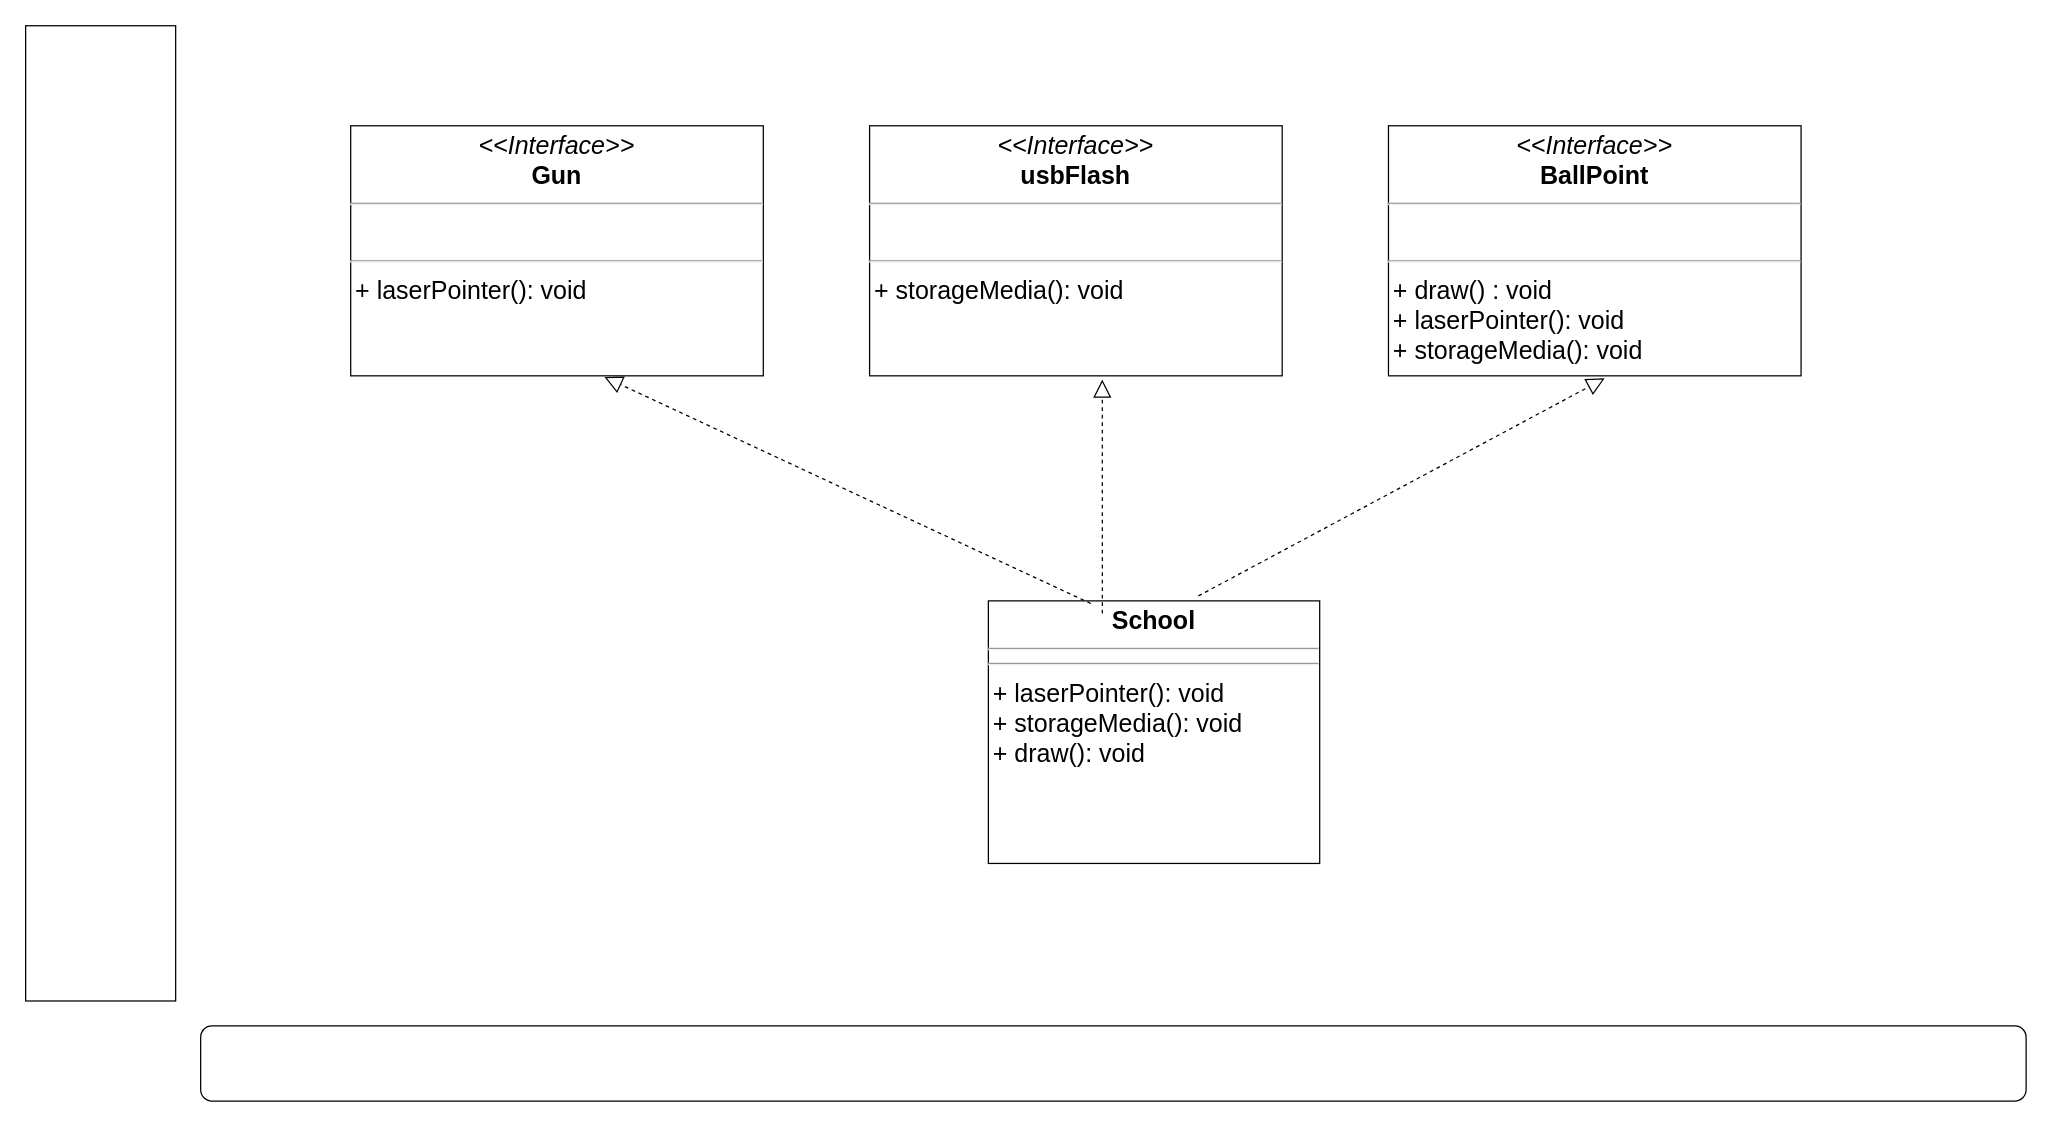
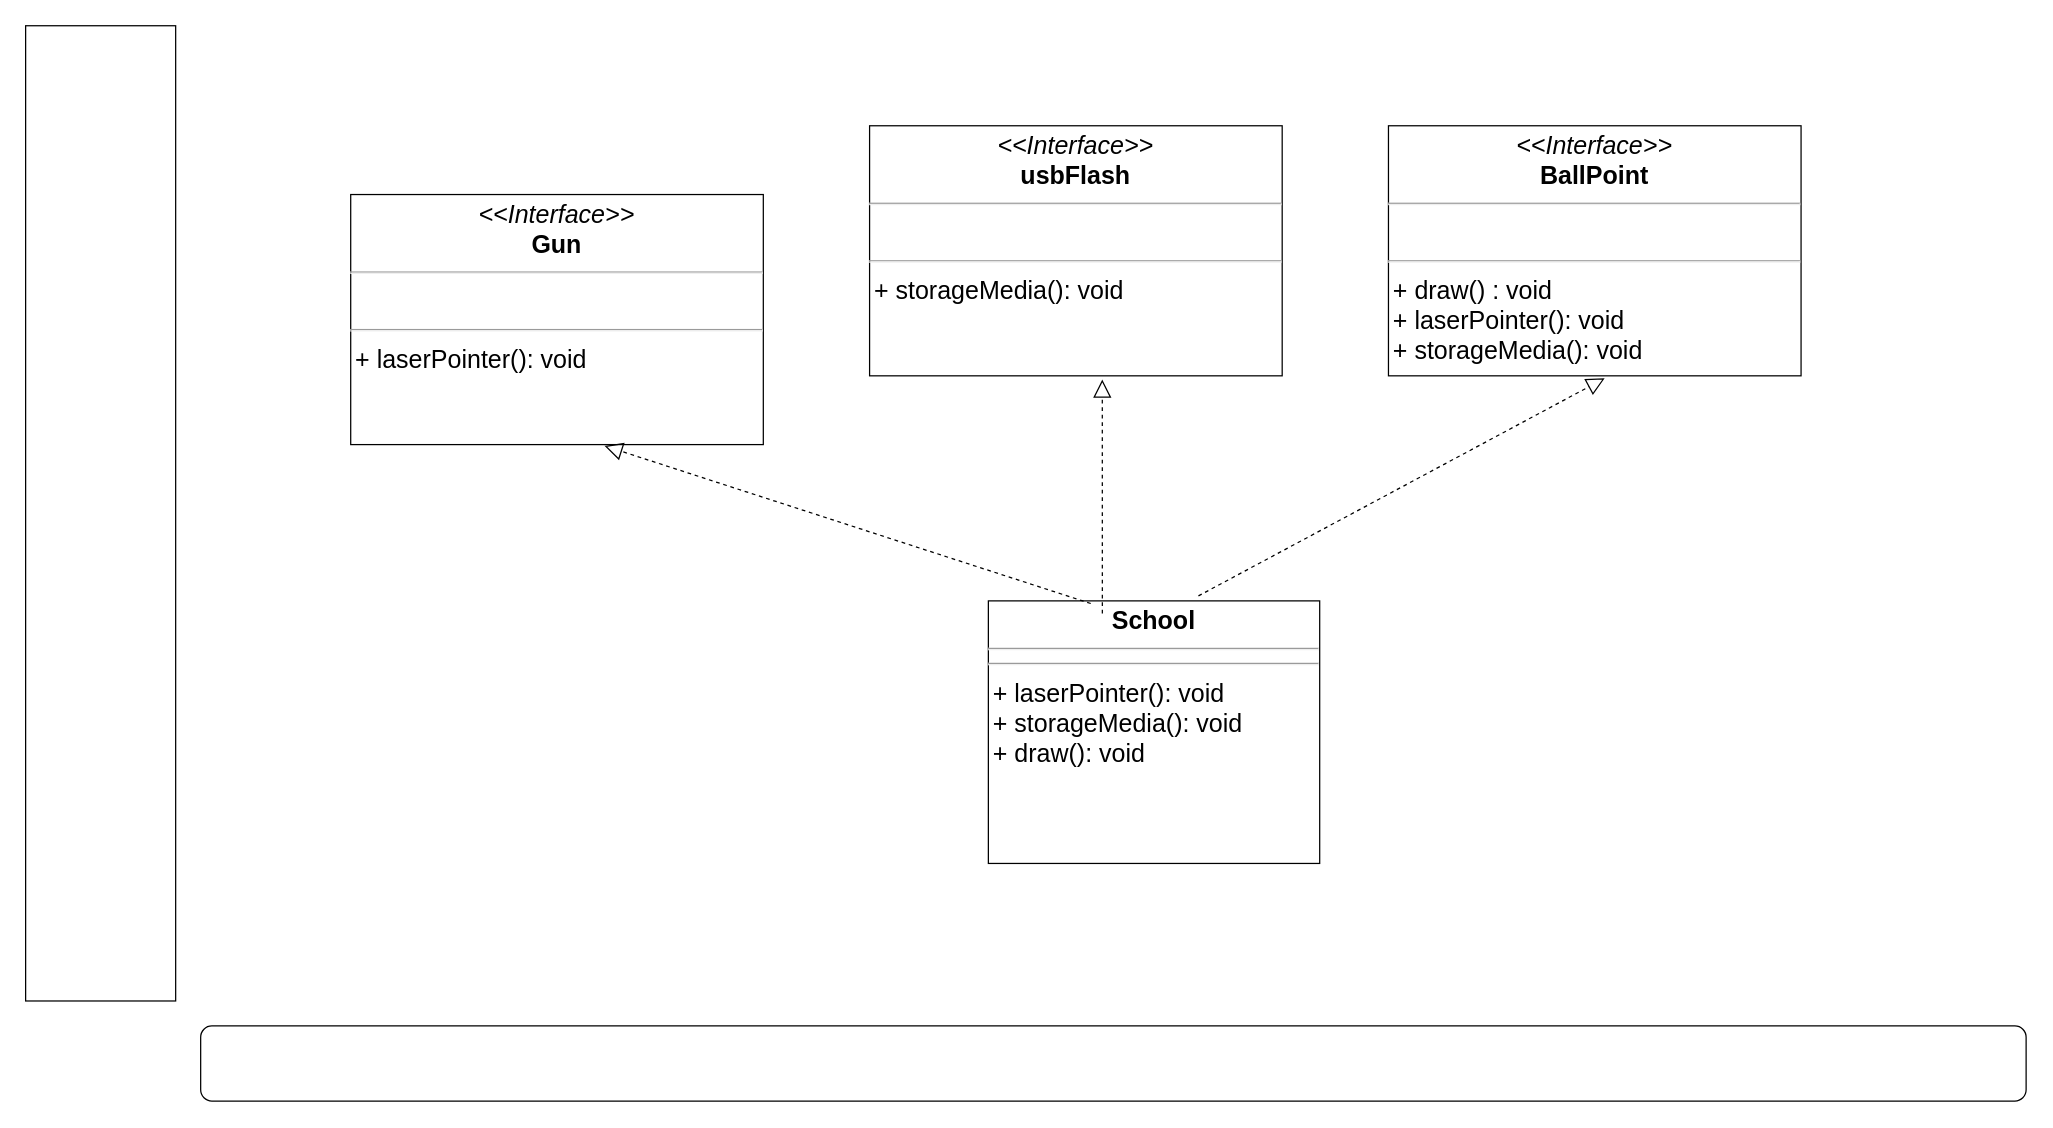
node "<<Interface>>Gun + laserPointer(): void": moved (557, 251) -> (557, 319)
